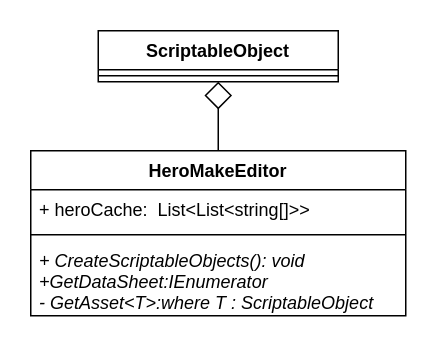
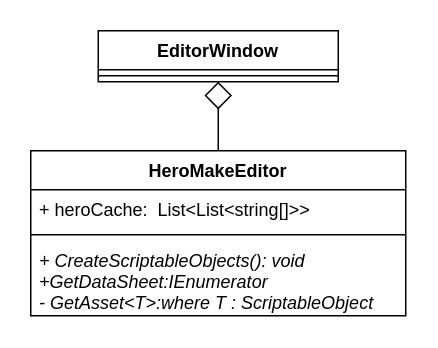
node "ScriptableObject": label "ScriptableObject" -> "EditorWindow"
